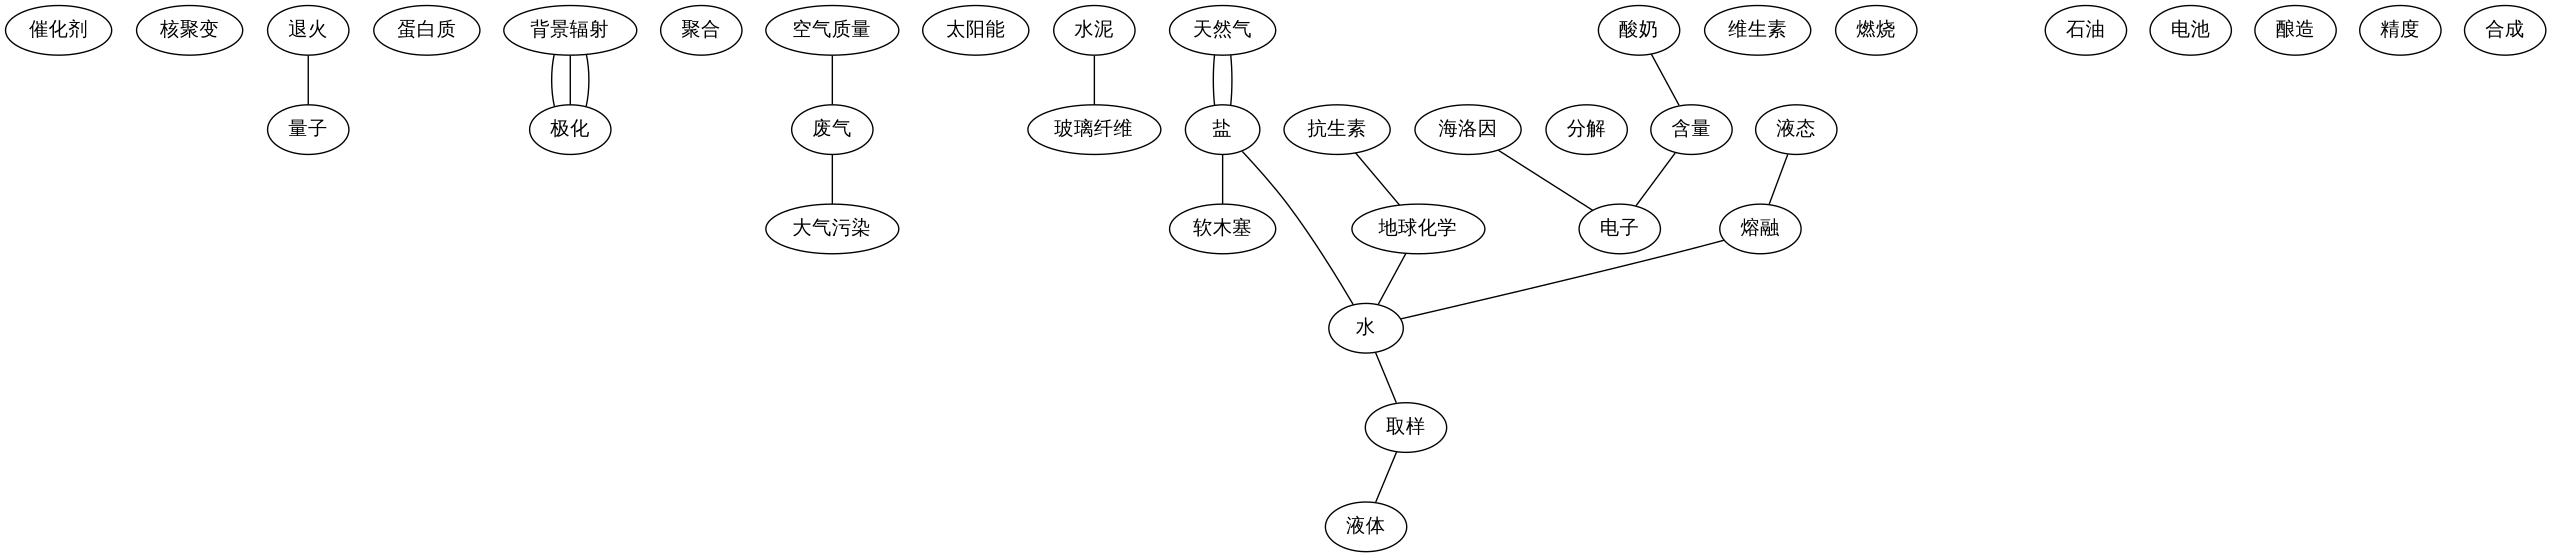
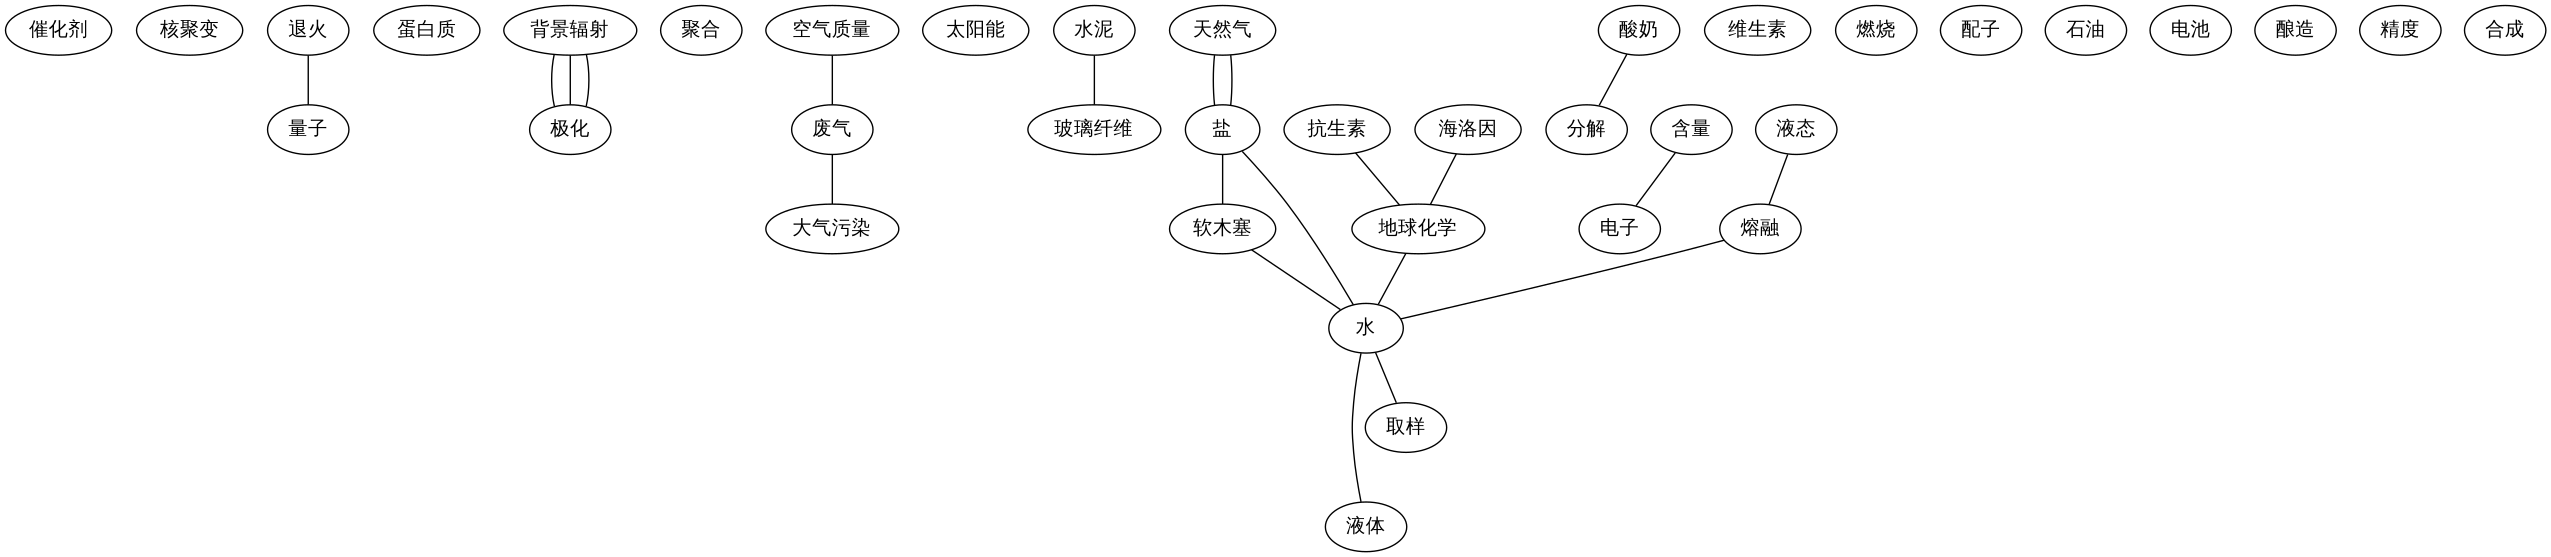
node "配子": added
edge "酸奶" -- "含量": now "酸奶" -- "分解"
edge "海洛因" -- "电子": now "海洛因" -- "地球化学"
edge "软木塞" -- "水": added
edge "取样" -- "液体": now "水" -- "液体"
